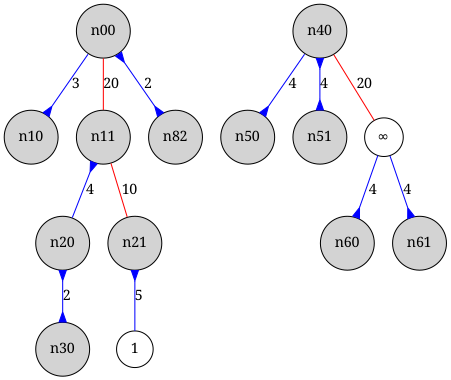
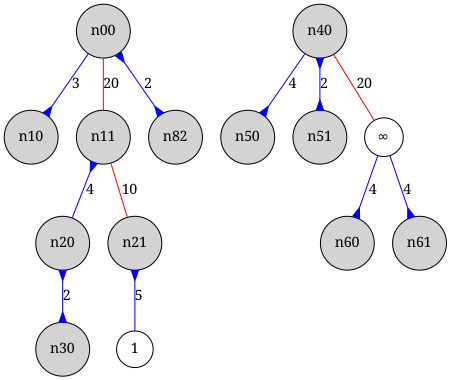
edge "n40" -- "n51": label "4" -> "2"
